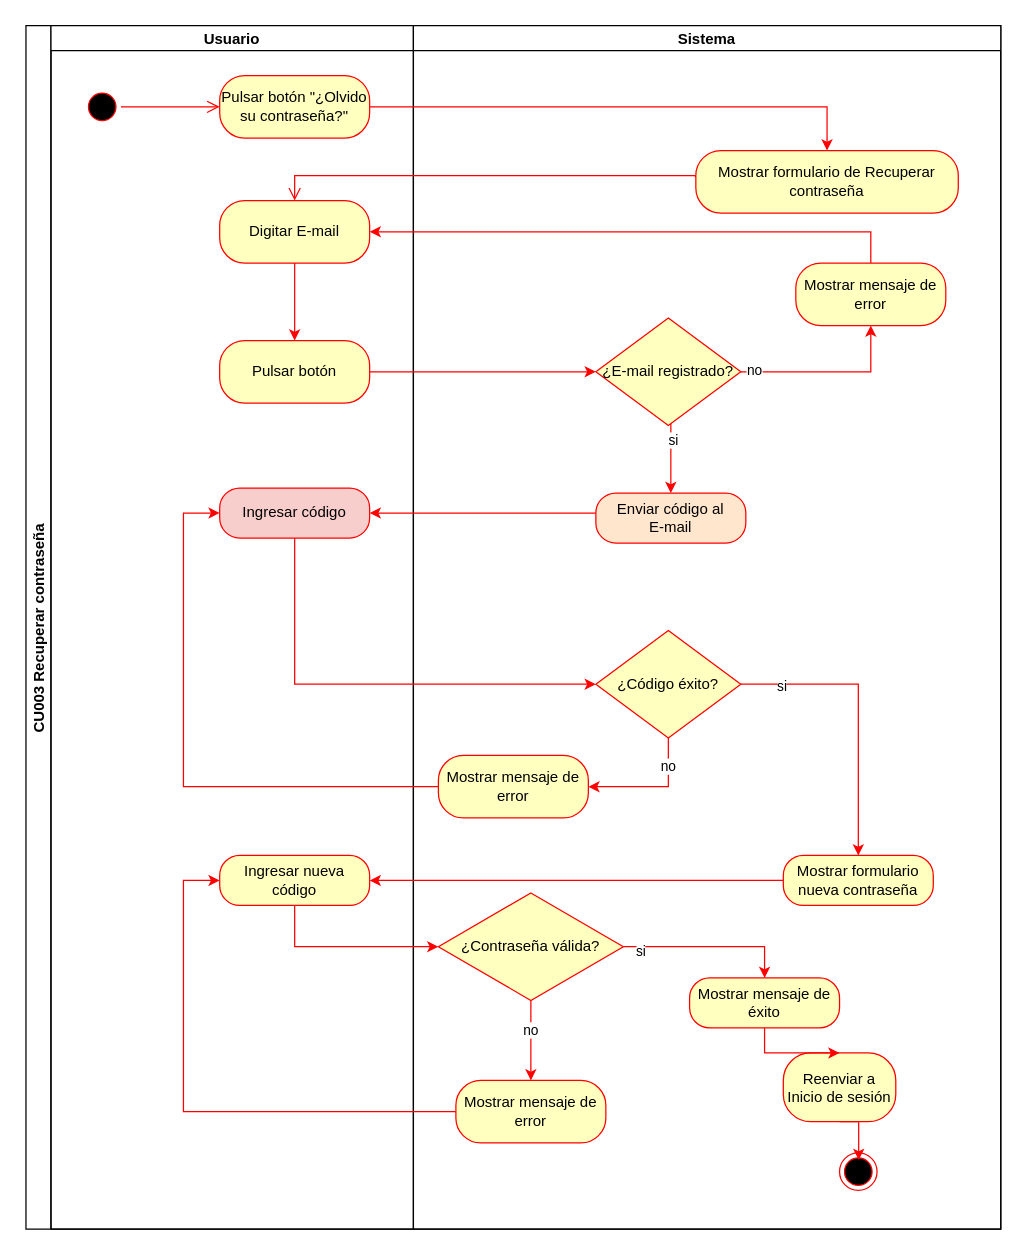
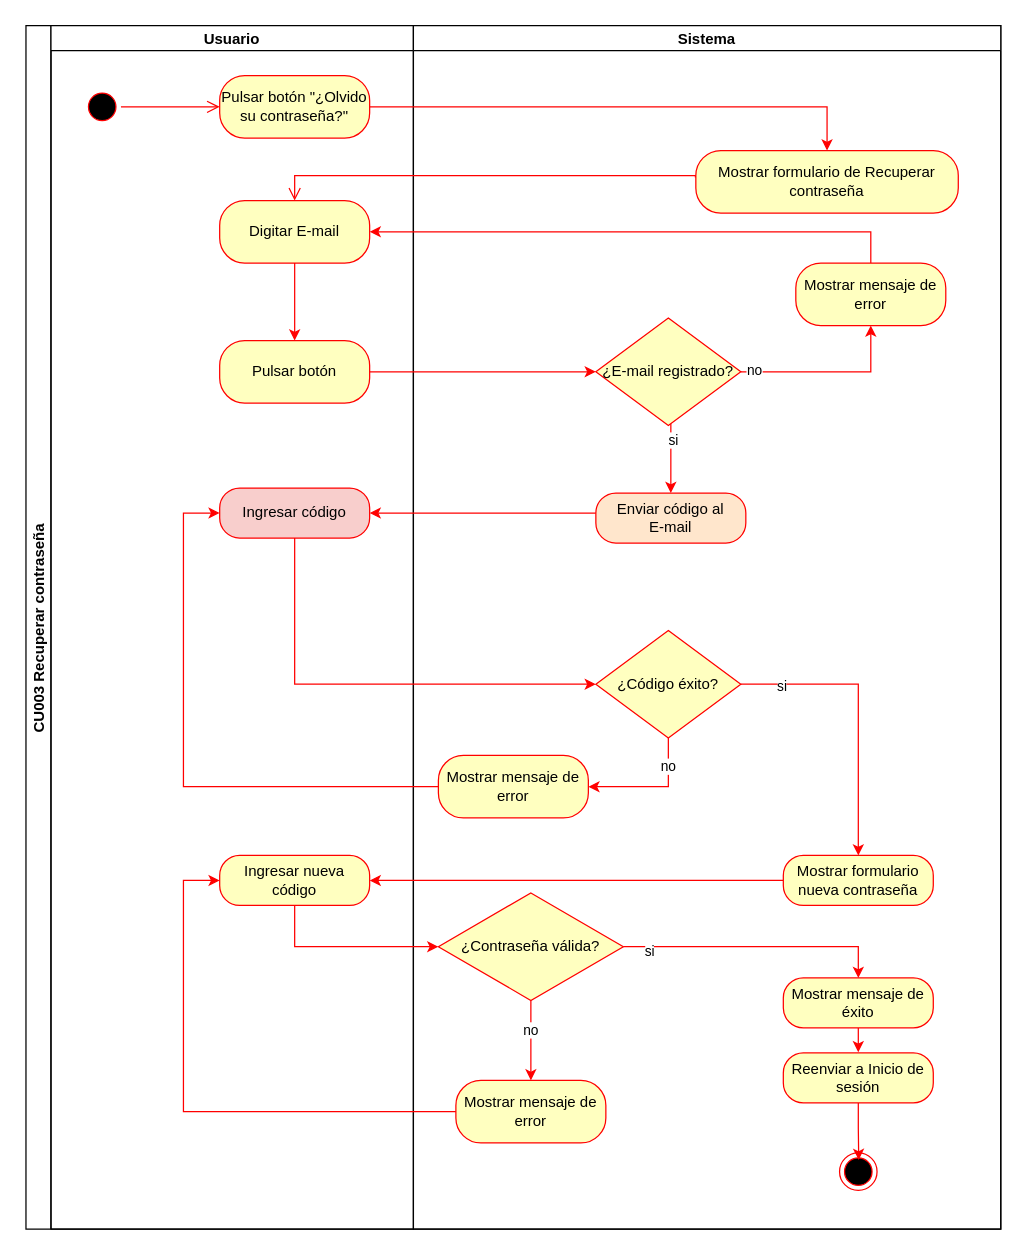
node "Mostrar mensaje de éxito": moved (764, 1003) -> (858, 1003)
node "Reenviar a Inicio de sesión": size 113x69 -> 150x50
